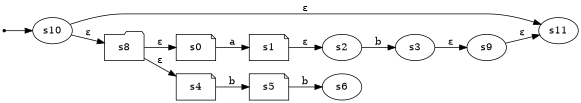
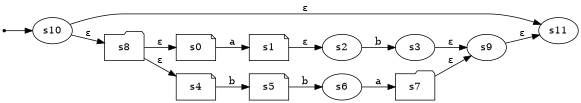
node "s7": added
